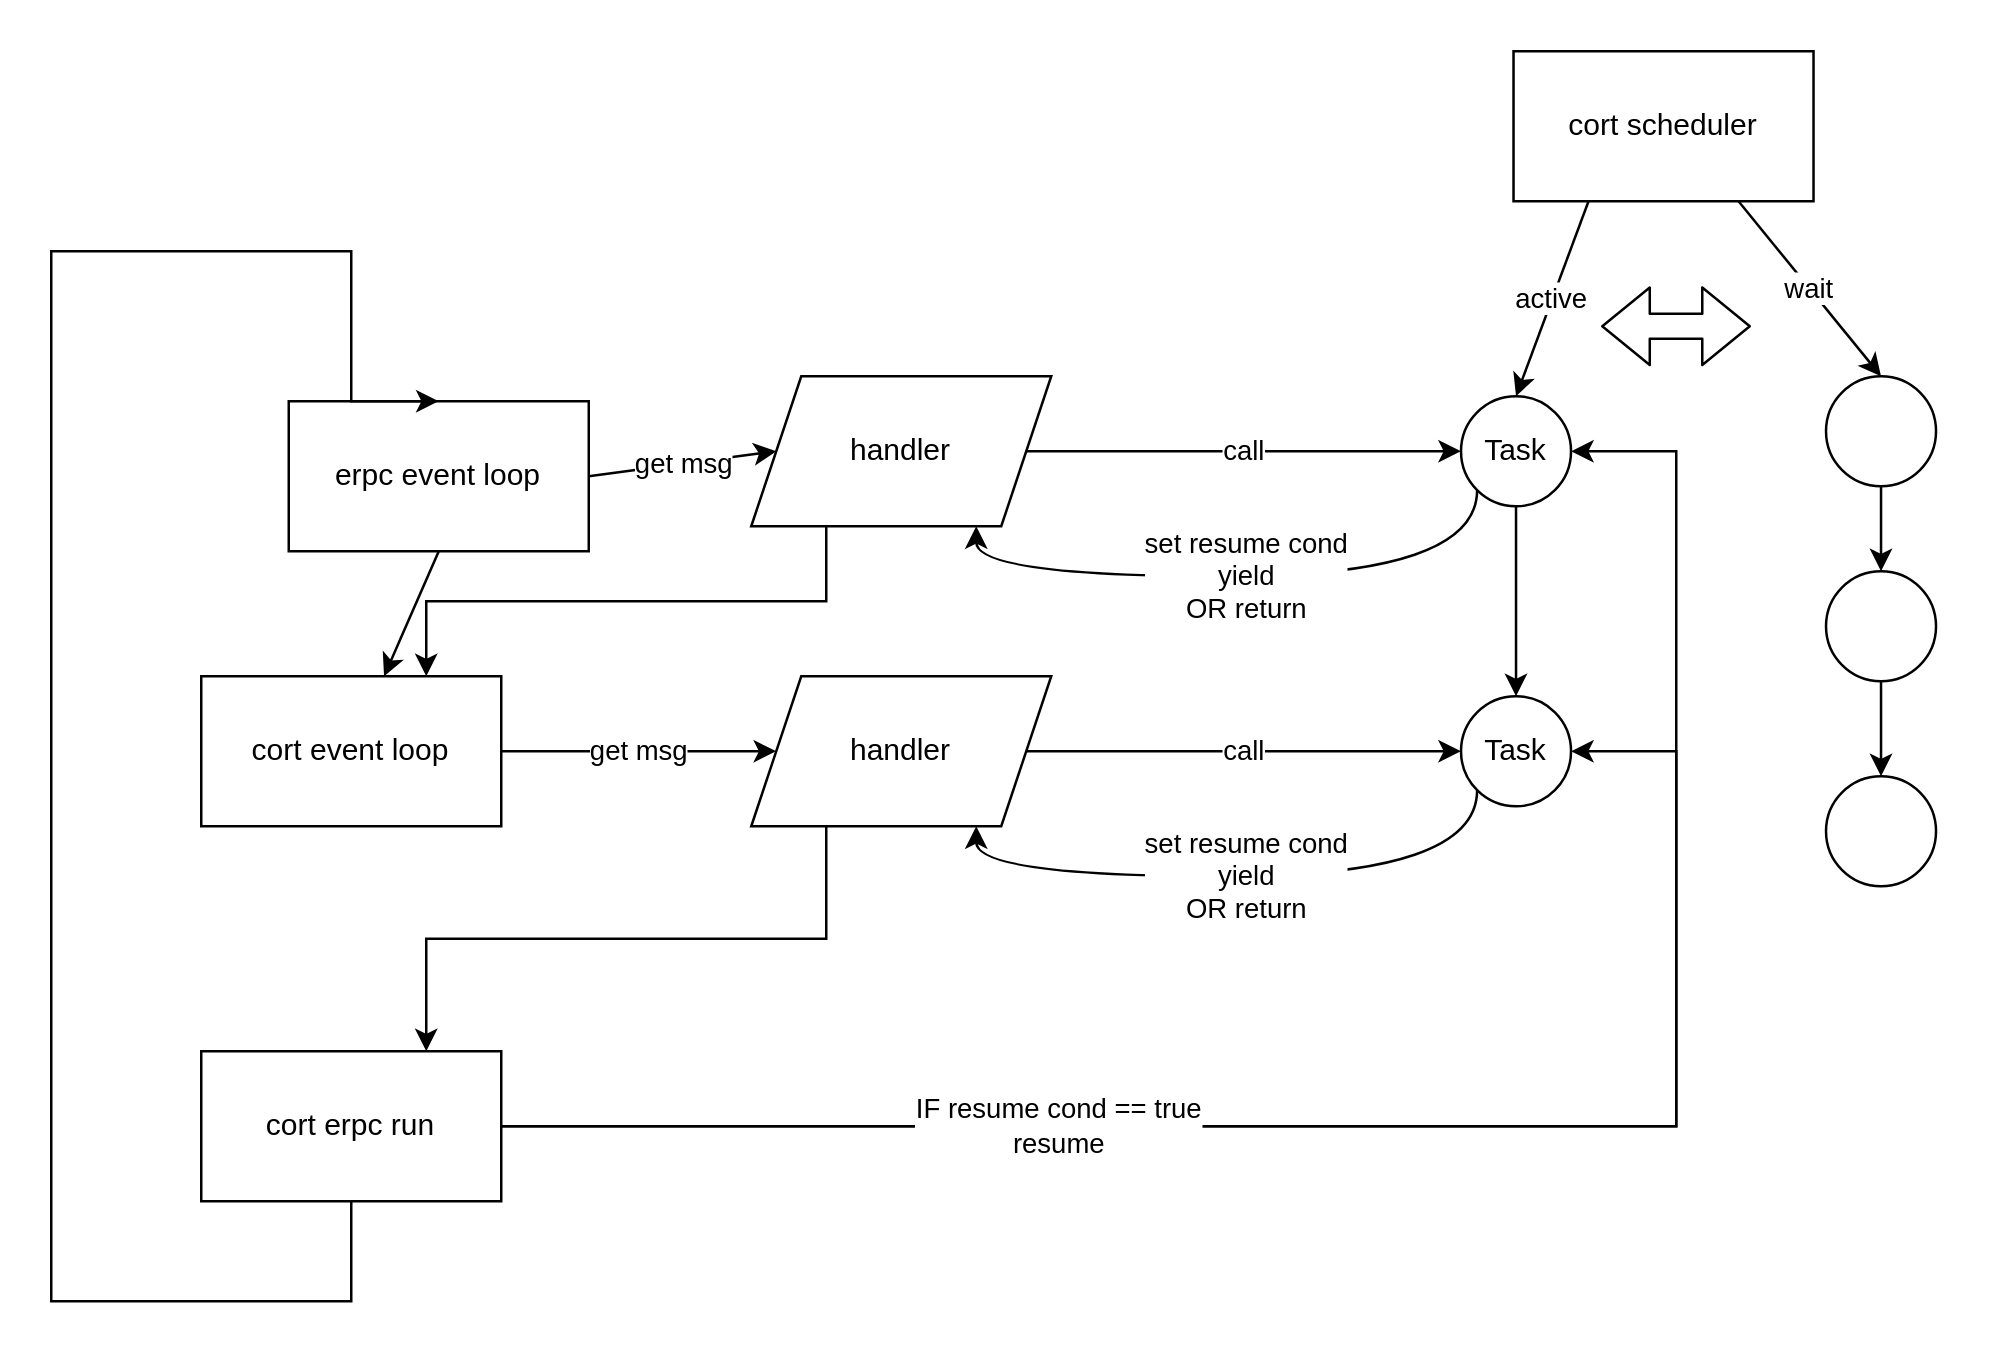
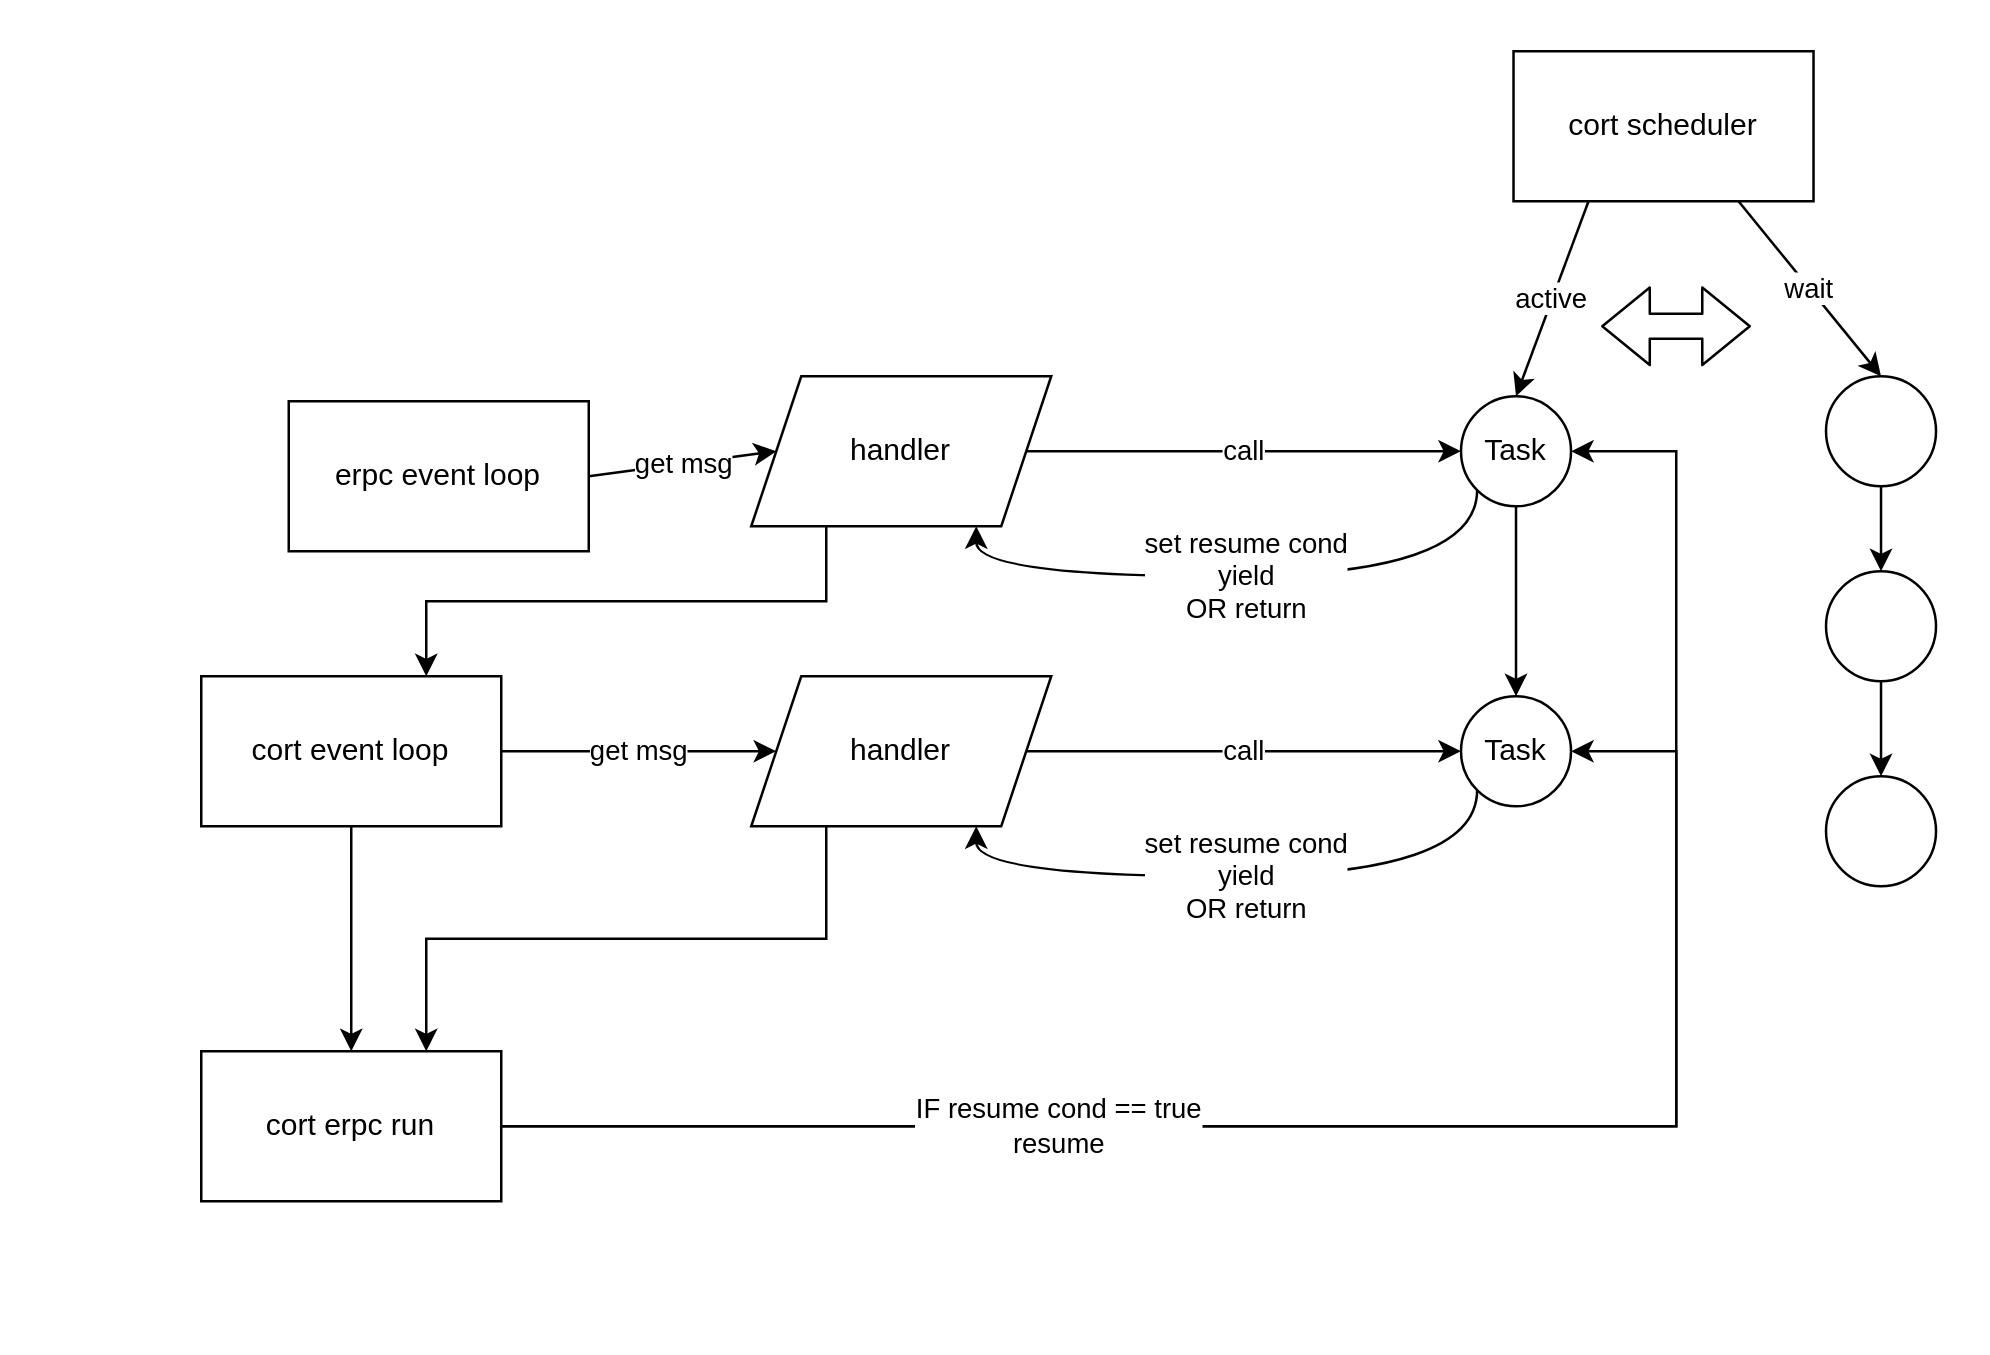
edge "erpc event loop" -> "cort event loop": removed
edge "cort erpc run" -> "erpc event loop": removed
edge "cort event loop" -> "cort erpc run": added
